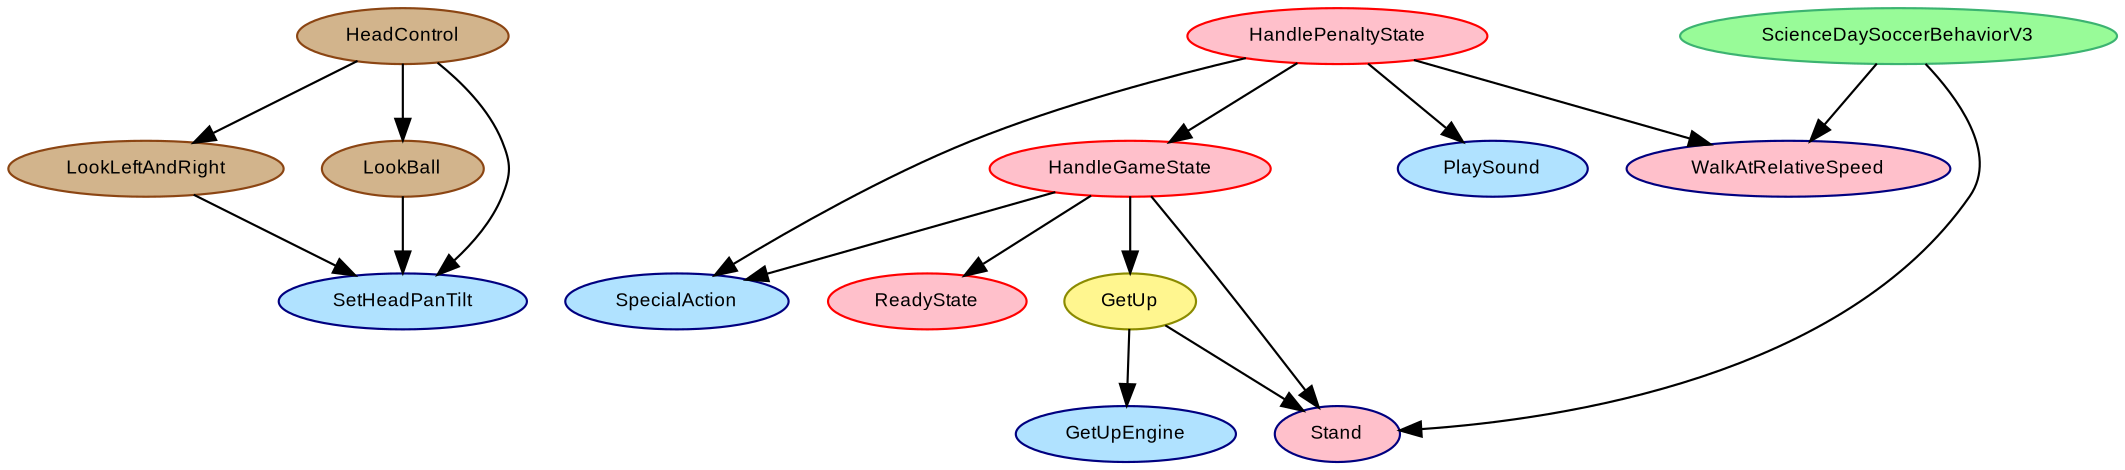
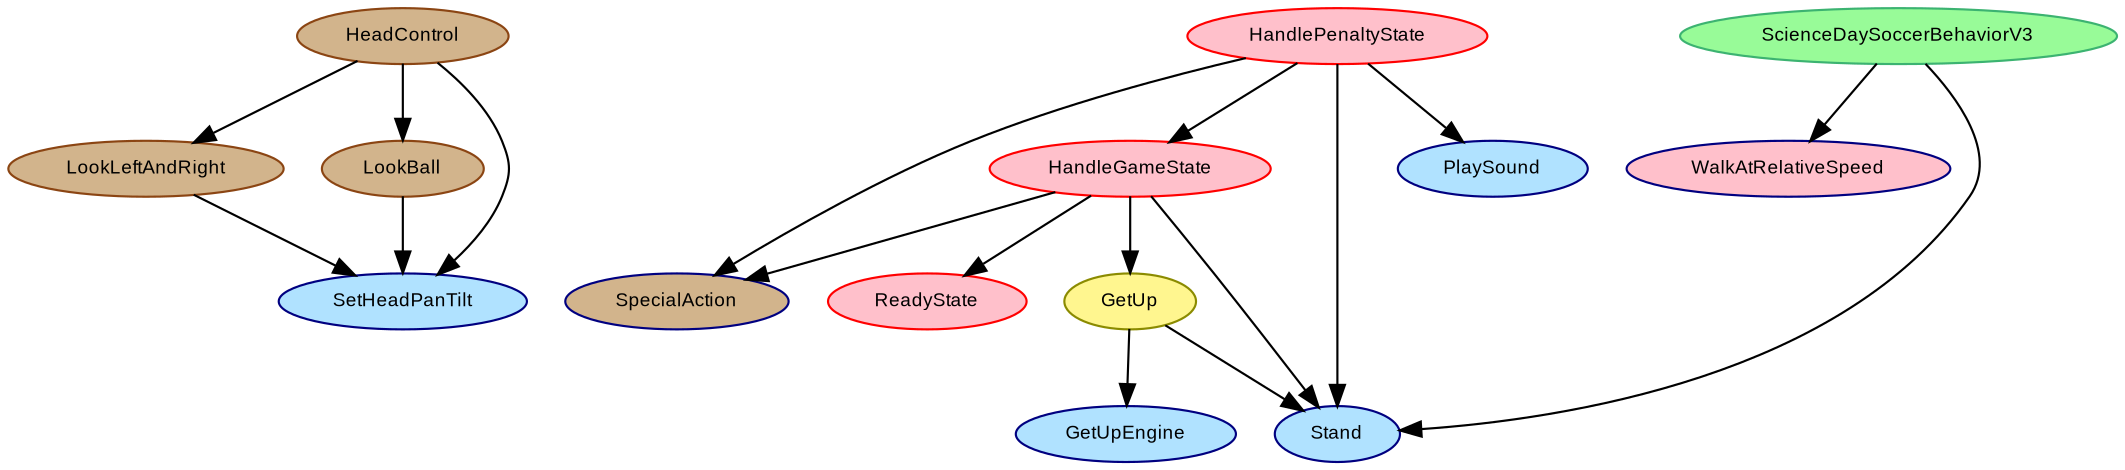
edge "HandlePenaltyState" -> "WalkAtRelativeSpeed": now "HandlePenaltyState" -> "Stand"
node "SpecialAction": fillcolor lightskyblue1 -> tan
node "Stand": fillcolor pink -> lightskyblue1
